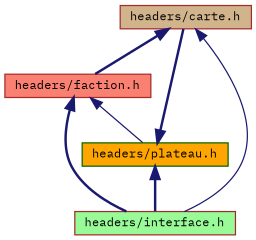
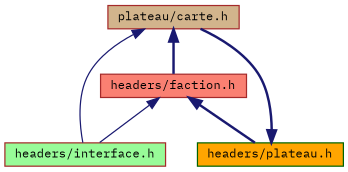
node "headers/carte.h": label "headers/carte.h" -> "plateau/carte.h"
edge "headers/plateau.h" -> "headers/faction.h": style solid -> bold
edge "headers/interface.h" -> "headers/faction.h": style bold -> solid
edge "headers/interface.h" -> "headers/plateau.h": removed
